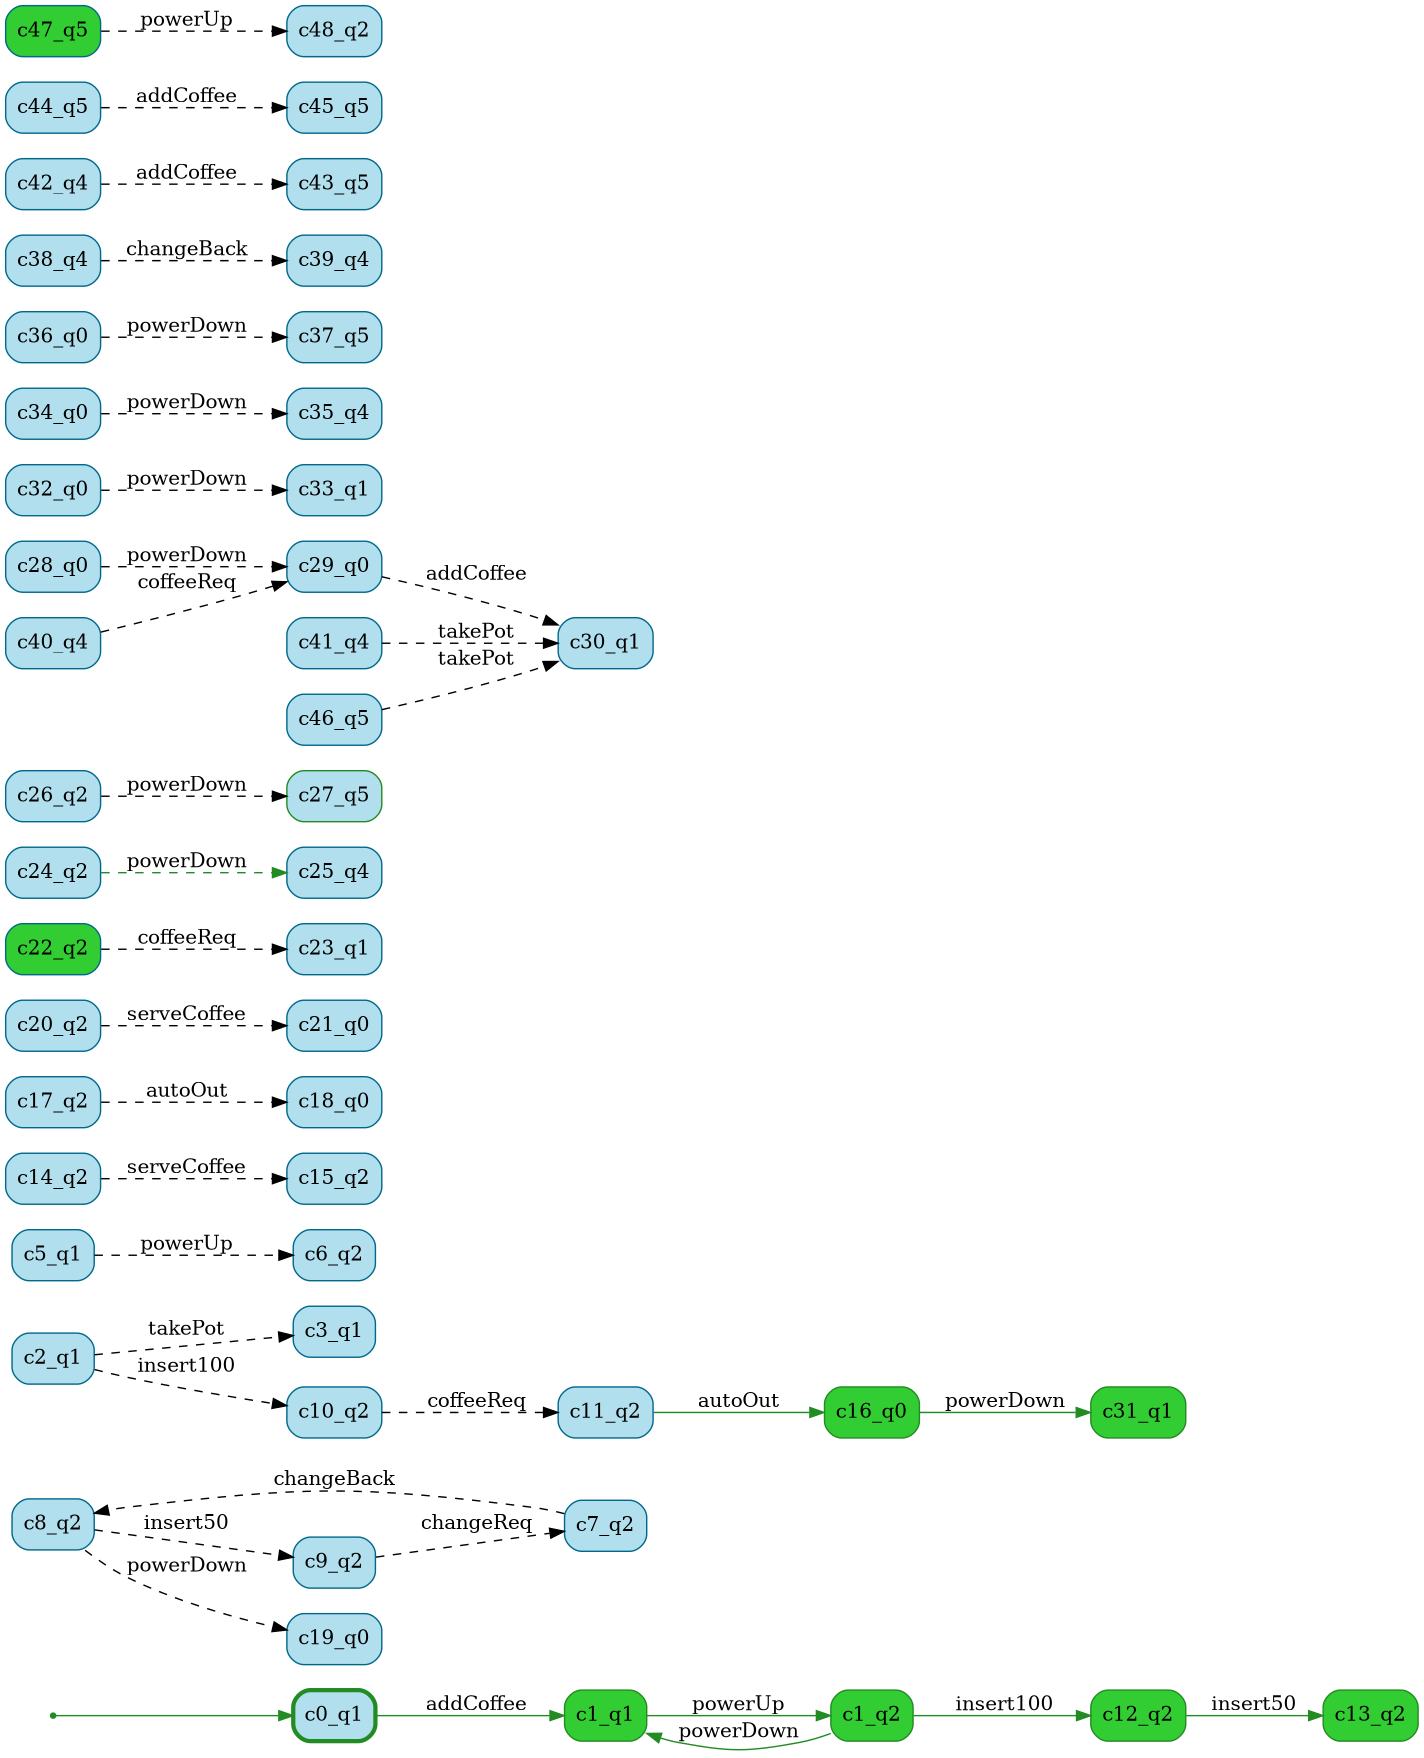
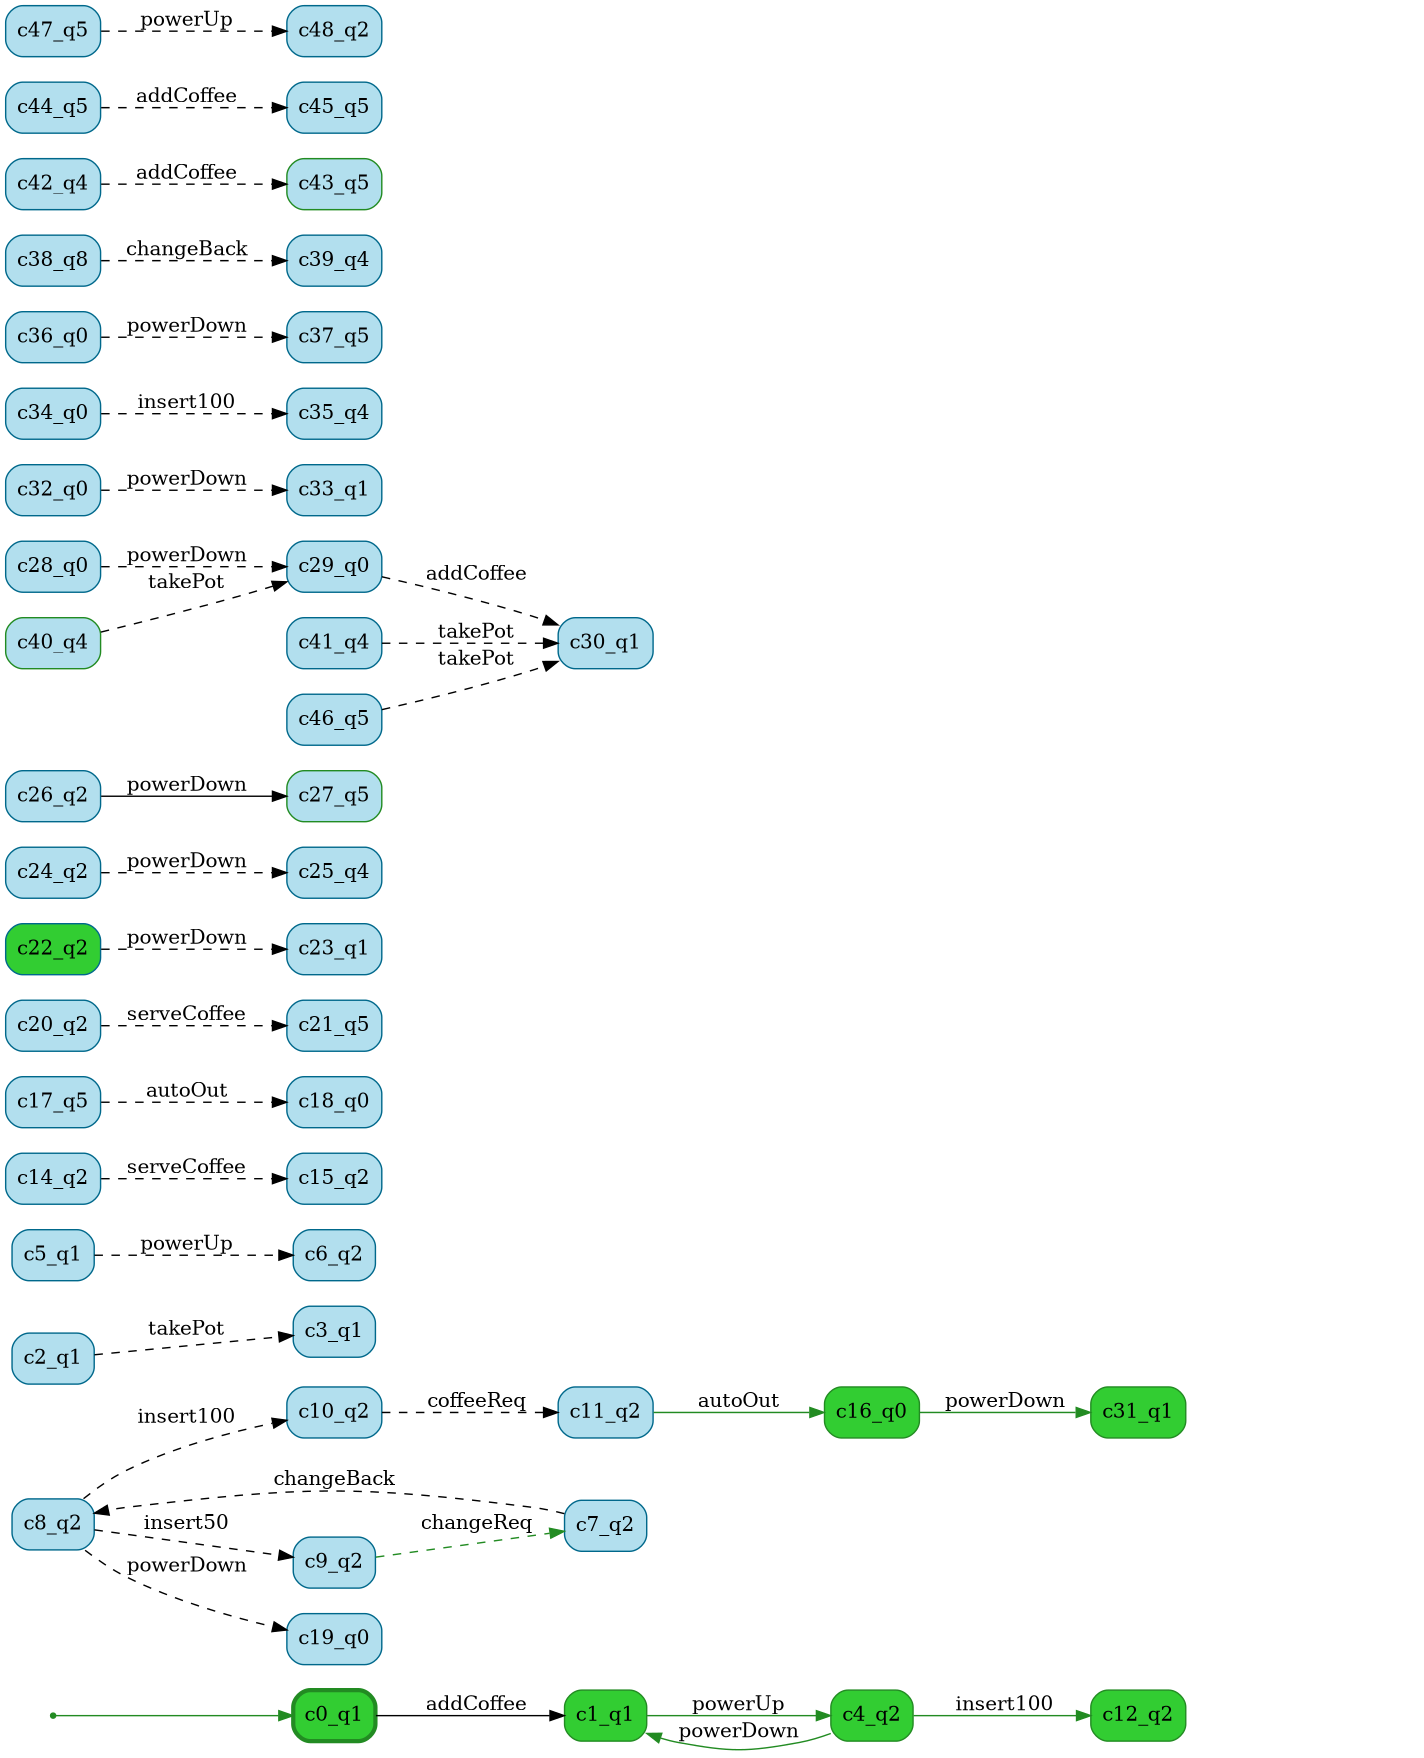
node "c47_q5": fillcolor limegreen -> lightblue2
node "c43_q5": color deepskyblue4 -> forestgreen
node "c38_q4": label "c38_q4" -> "c38_q8"
edge "c34_q0" -> "c35_q4": label "powerDown" -> "insert100"
edge "c40_q4" -> "c29_q0": label "coffeeReq" -> "takePot"
node "c40_q4": color deepskyblue4 -> forestgreen
edge "c26_q2" -> "c27_q5": style dashed -> solid
edge "c24_q2" -> "c25_q4": color forestgreen -> black
edge "c22_q2" -> "c23_q1": label "coffeeReq" -> "powerDown"
node "c21_q0": label "c21_q0" -> "c21_q5"
node "c17_q2": label "c17_q2" -> "c17_q5"
edge "c2_q1" -> "c10_q2": now "c8_q2" -> "c10_q2"
edge "c9_q2" -> "c7_q2": color black -> forestgreen
node "c0_q1": fillcolor lightblue2 -> limegreen
edge "c0_q1" -> "c1_q1": color forestgreen -> black
node "c1_q2": label "c1_q2" -> "c4_q2"
node "c13_q2": removed
